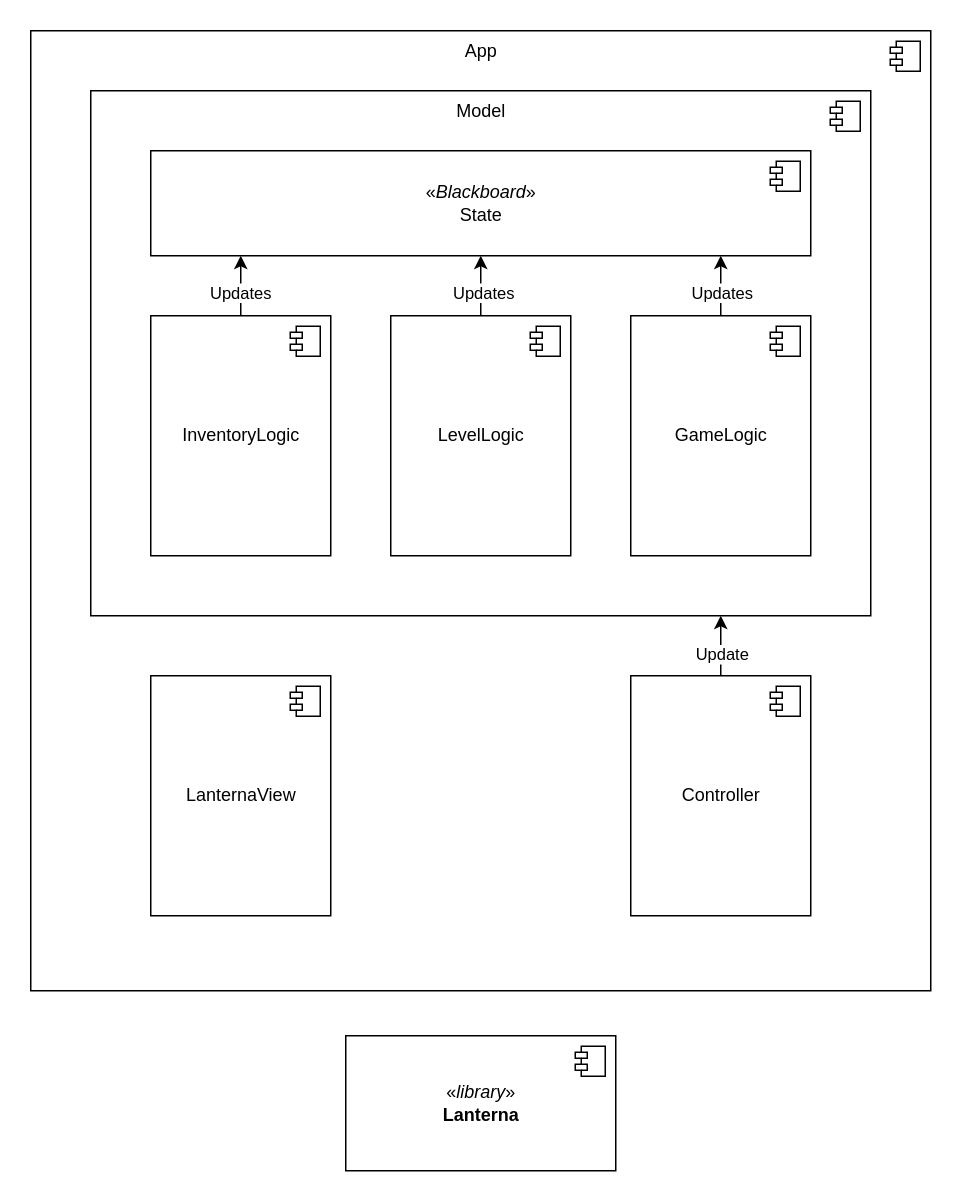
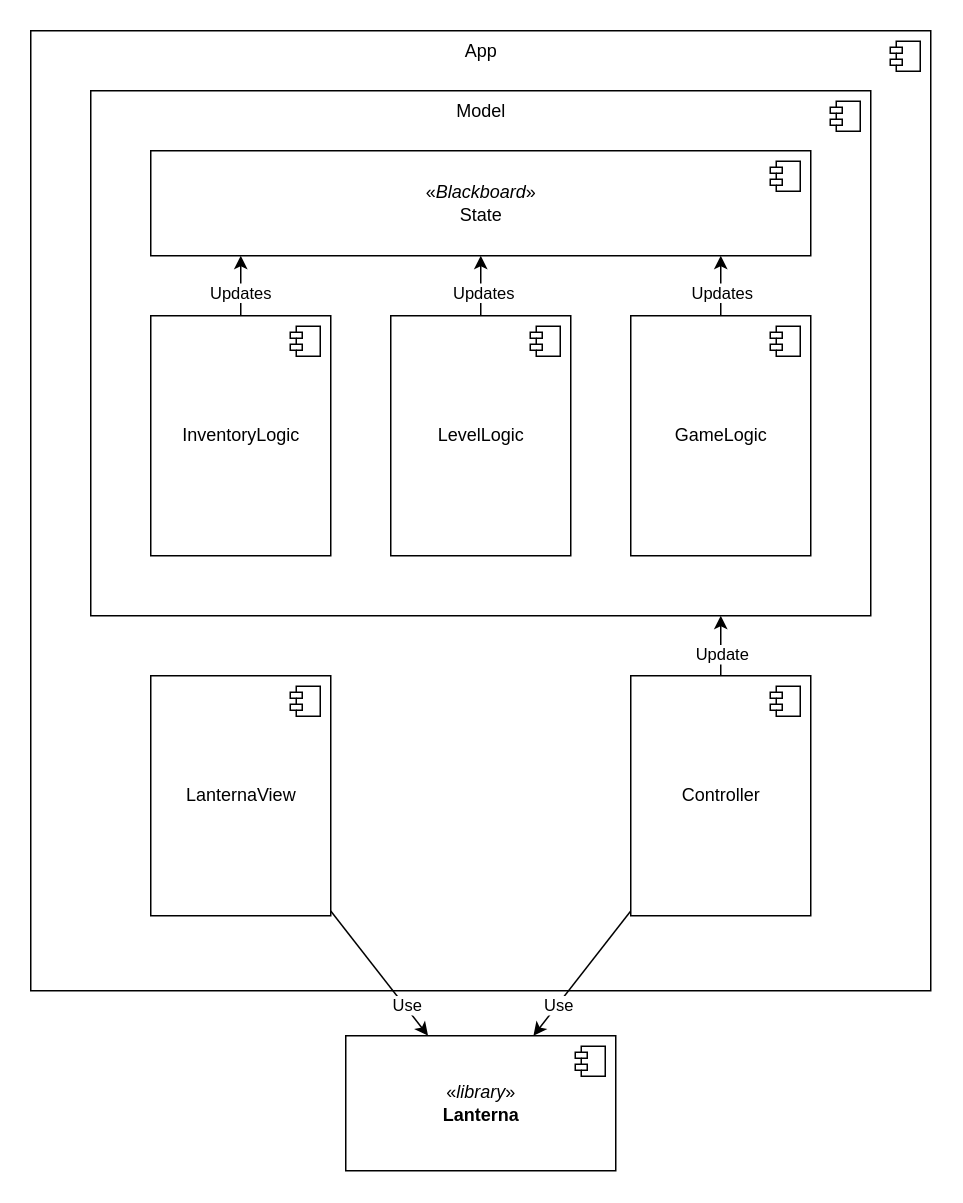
edge "LanternaView" -> "«library» Lanterna": added, label "Use"
edge "Controller" -> "«library» Lanterna": added, label "Use"
